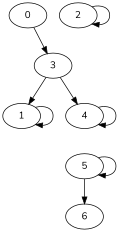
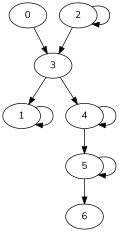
edge "2" -> "3": added
edge "4" -> "5": added
